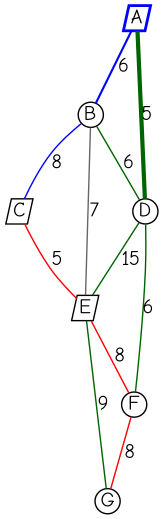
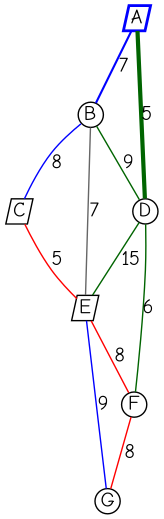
edge "A" -- "B": label "6" -> "7"
edge "B" -- "D": label "6" -> "9"
edge "E" -- "G": color darkgreen -> blue
